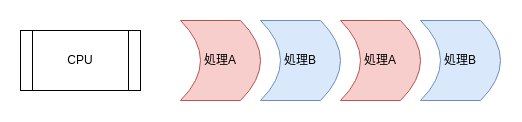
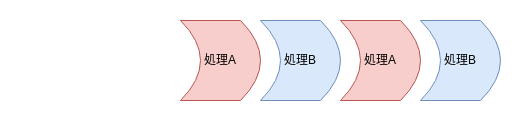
node "CPU": removed
